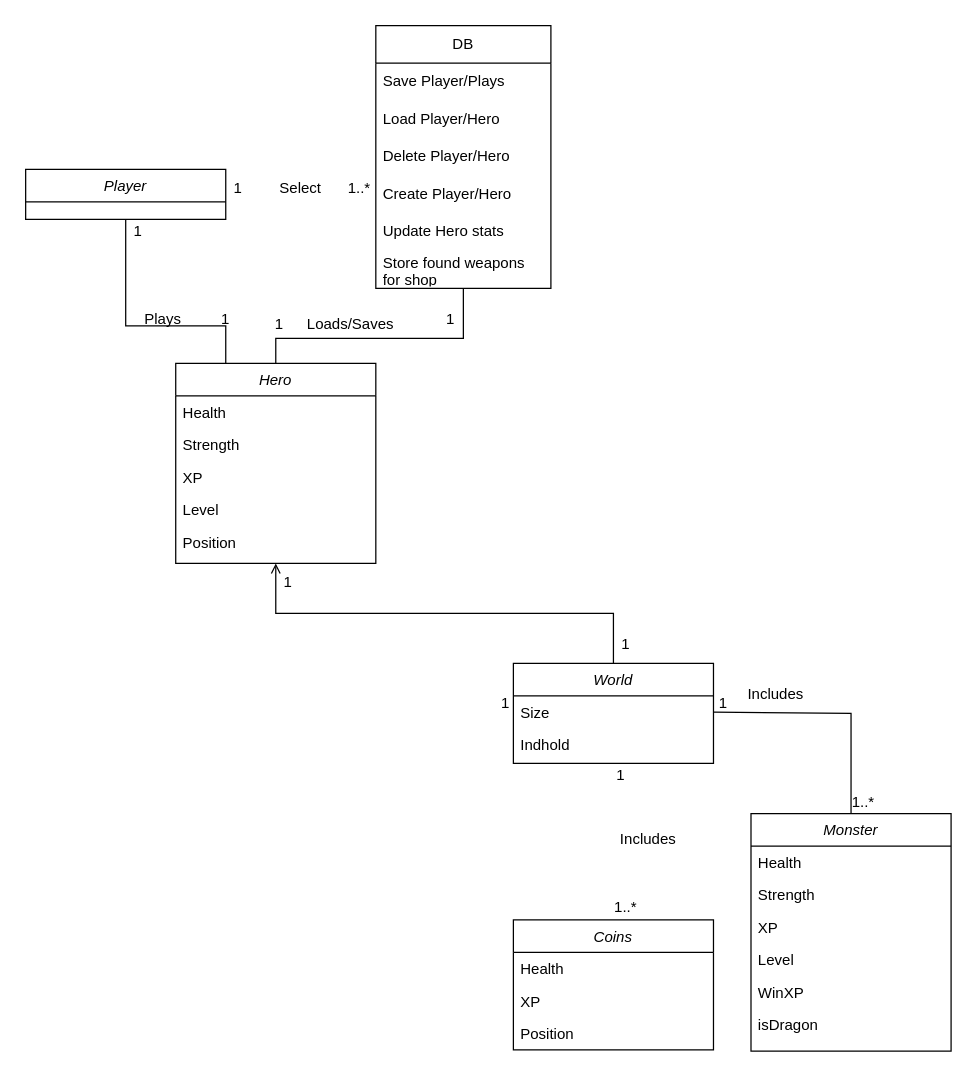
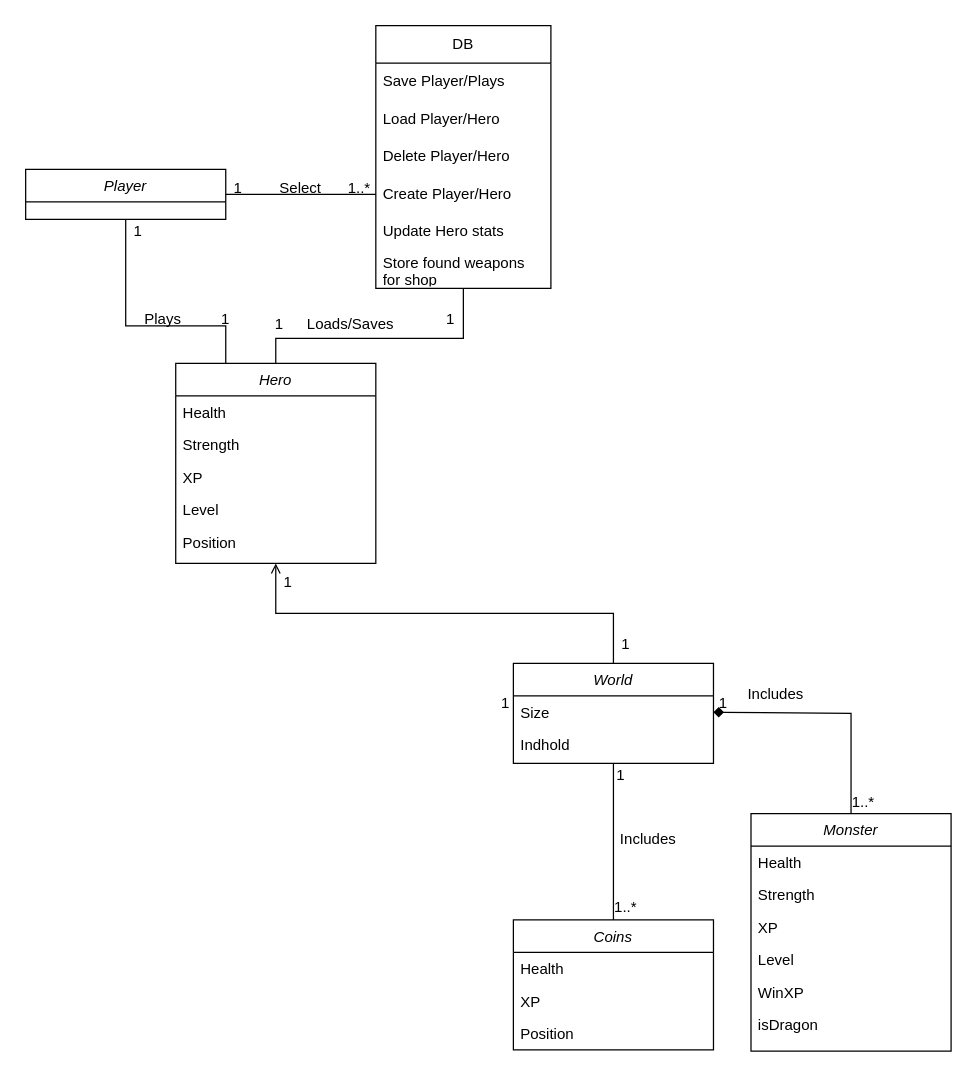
edge "Player" -- "Create Player/Hero": added
edge "Size" -- "Monster": arrowhead none -> diamond
edge "World" -- "Coins": added
